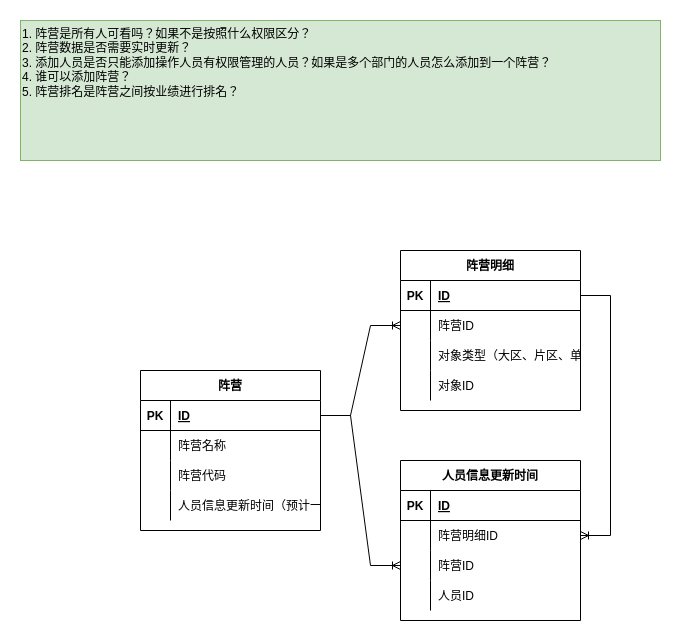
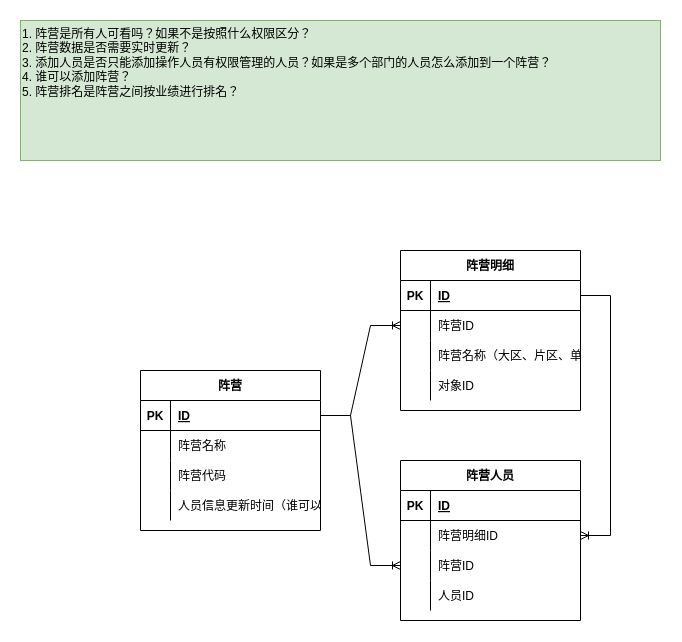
node "对象类型（大区、片区、单位、团队、小组、成员）": label "对象类型（大区、片区、单位、团队、小组、成员）" -> "阵营名称（大区、片区、单位、团队、小组、成员）"
node "人员信息更新时间": label "人员信息更新时间" -> "阵营人员"
node "人员信息更新时间（预计一小时更新一次）": label "人员信息更新时间（预计一小时更新一次）" -> "人员信息更新时间（谁可以添加阵营）"
